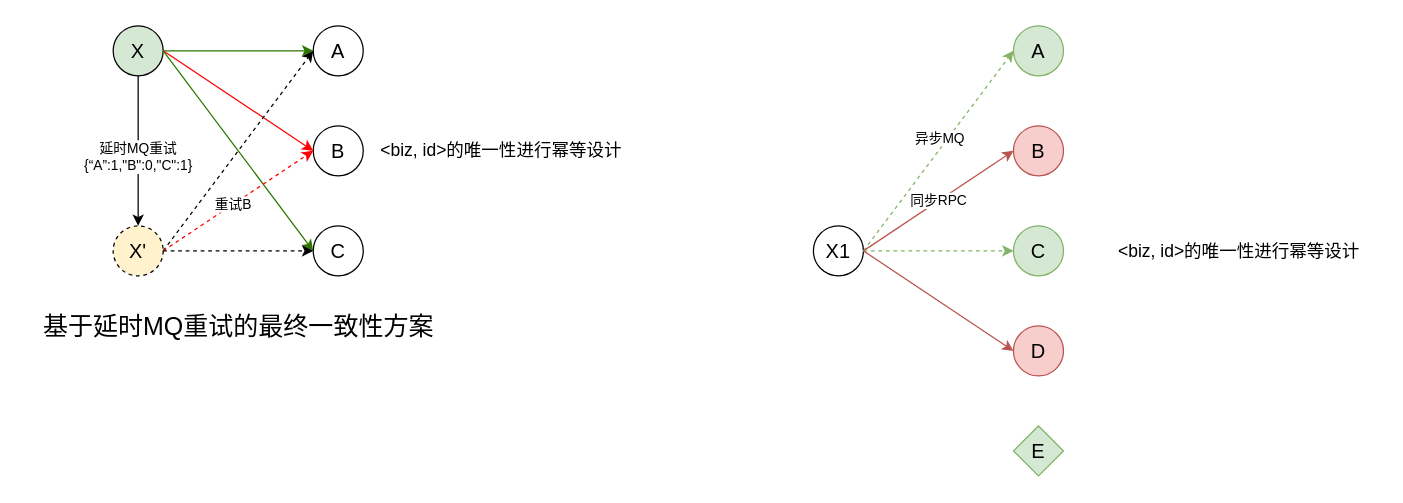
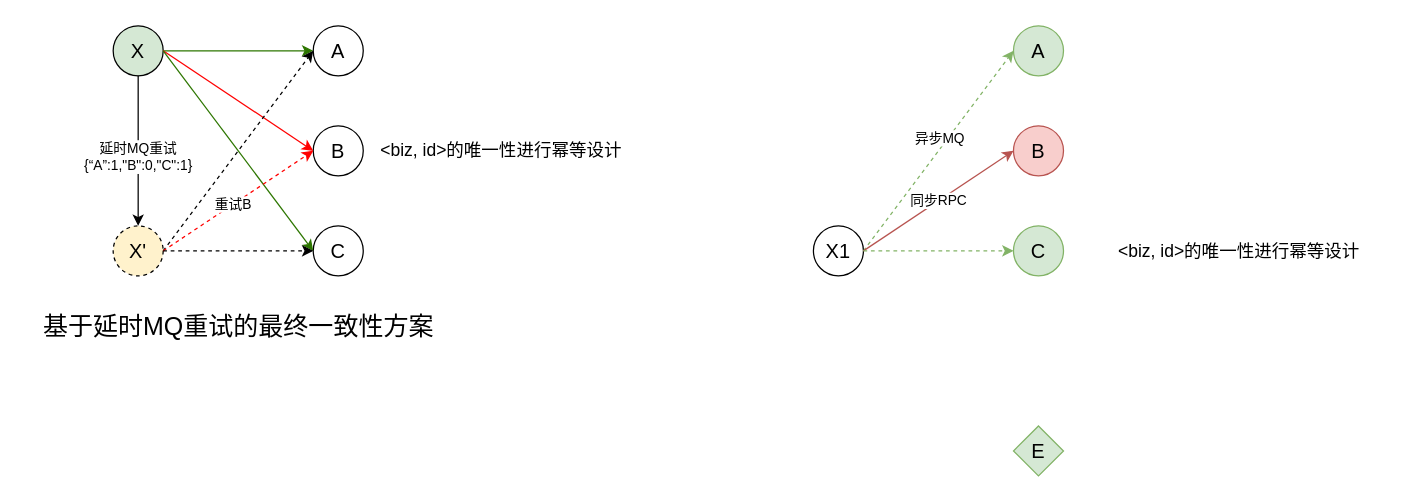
edge "X1" -> "D": removed
node "D": removed
